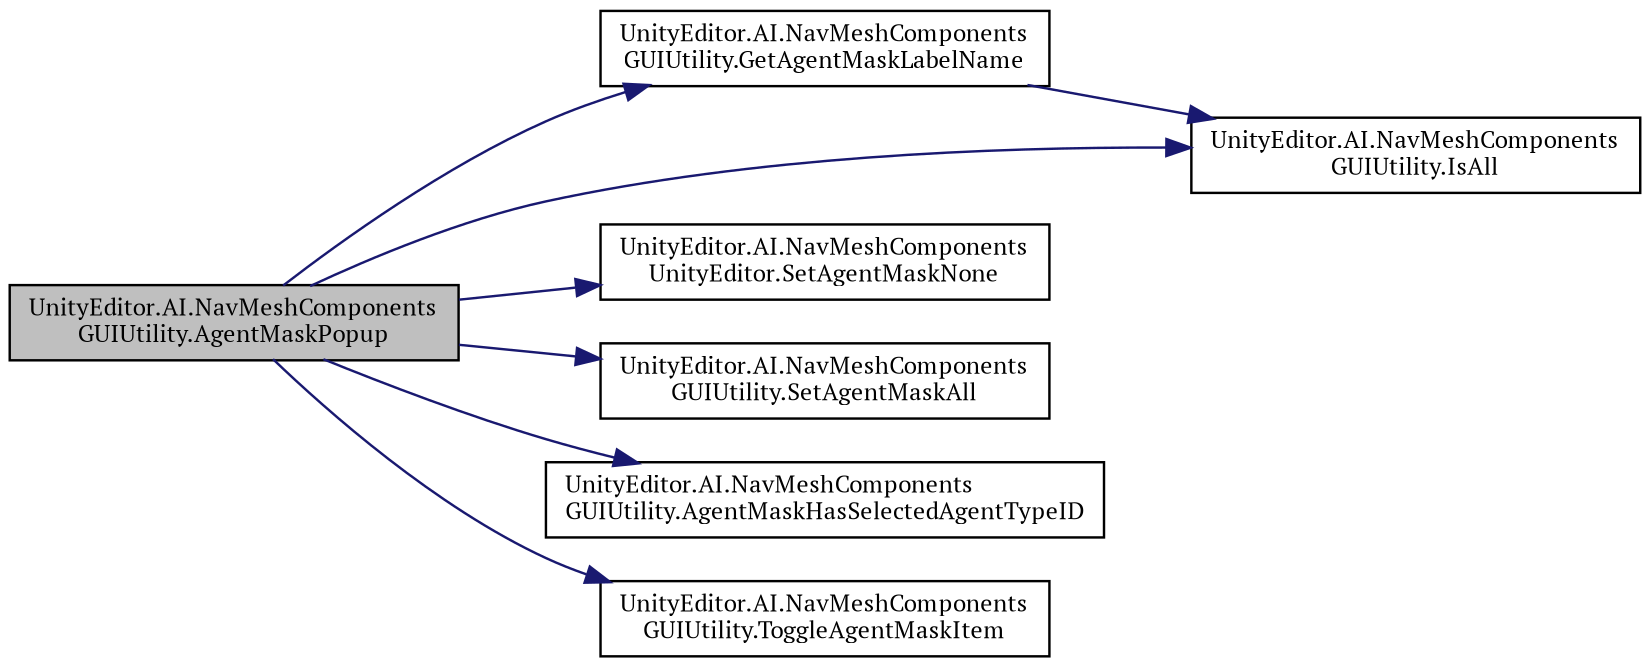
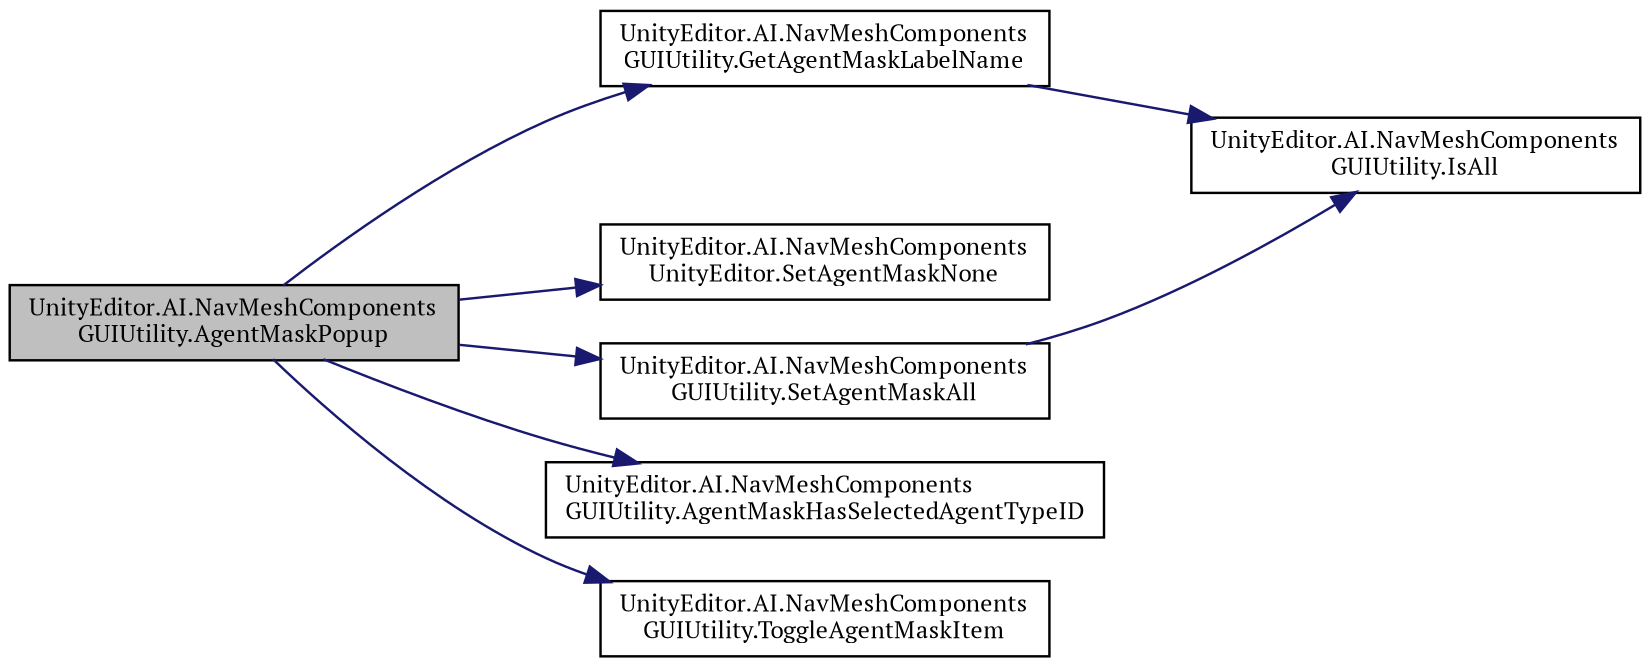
edge "UnityEditor.AI.NavMeshComponents GUIUtility.AgentMaskPopup" -> "UnityEditor.AI.NavMeshComponents GUIUtility.IsAll": now "UnityEditor.AI.NavMeshComponents GUIUtility.SetAgentMaskAll" -> "UnityEditor.AI.NavMeshComponents GUIUtility.IsAll"
